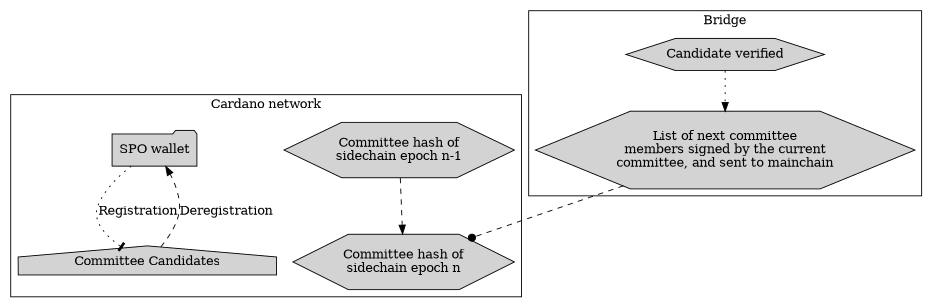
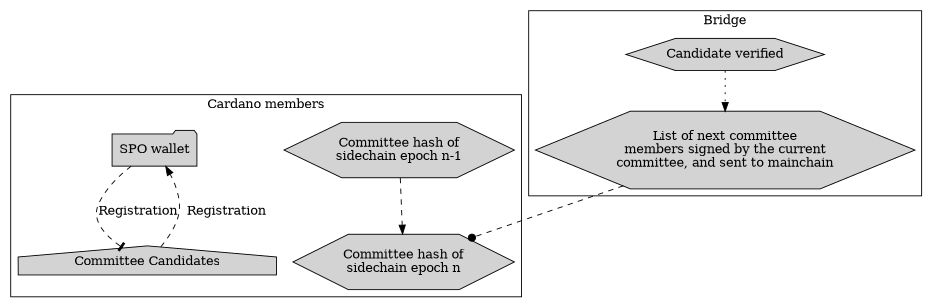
cluster "Cardano network": label "Cardano network" -> "Cardano members"
edge "SPO wallet" -> "Committee Candidates": style dotted -> dashed
edge "Committee Candidates" -> "SPO wallet": label "Deregistration" -> "Registration"
